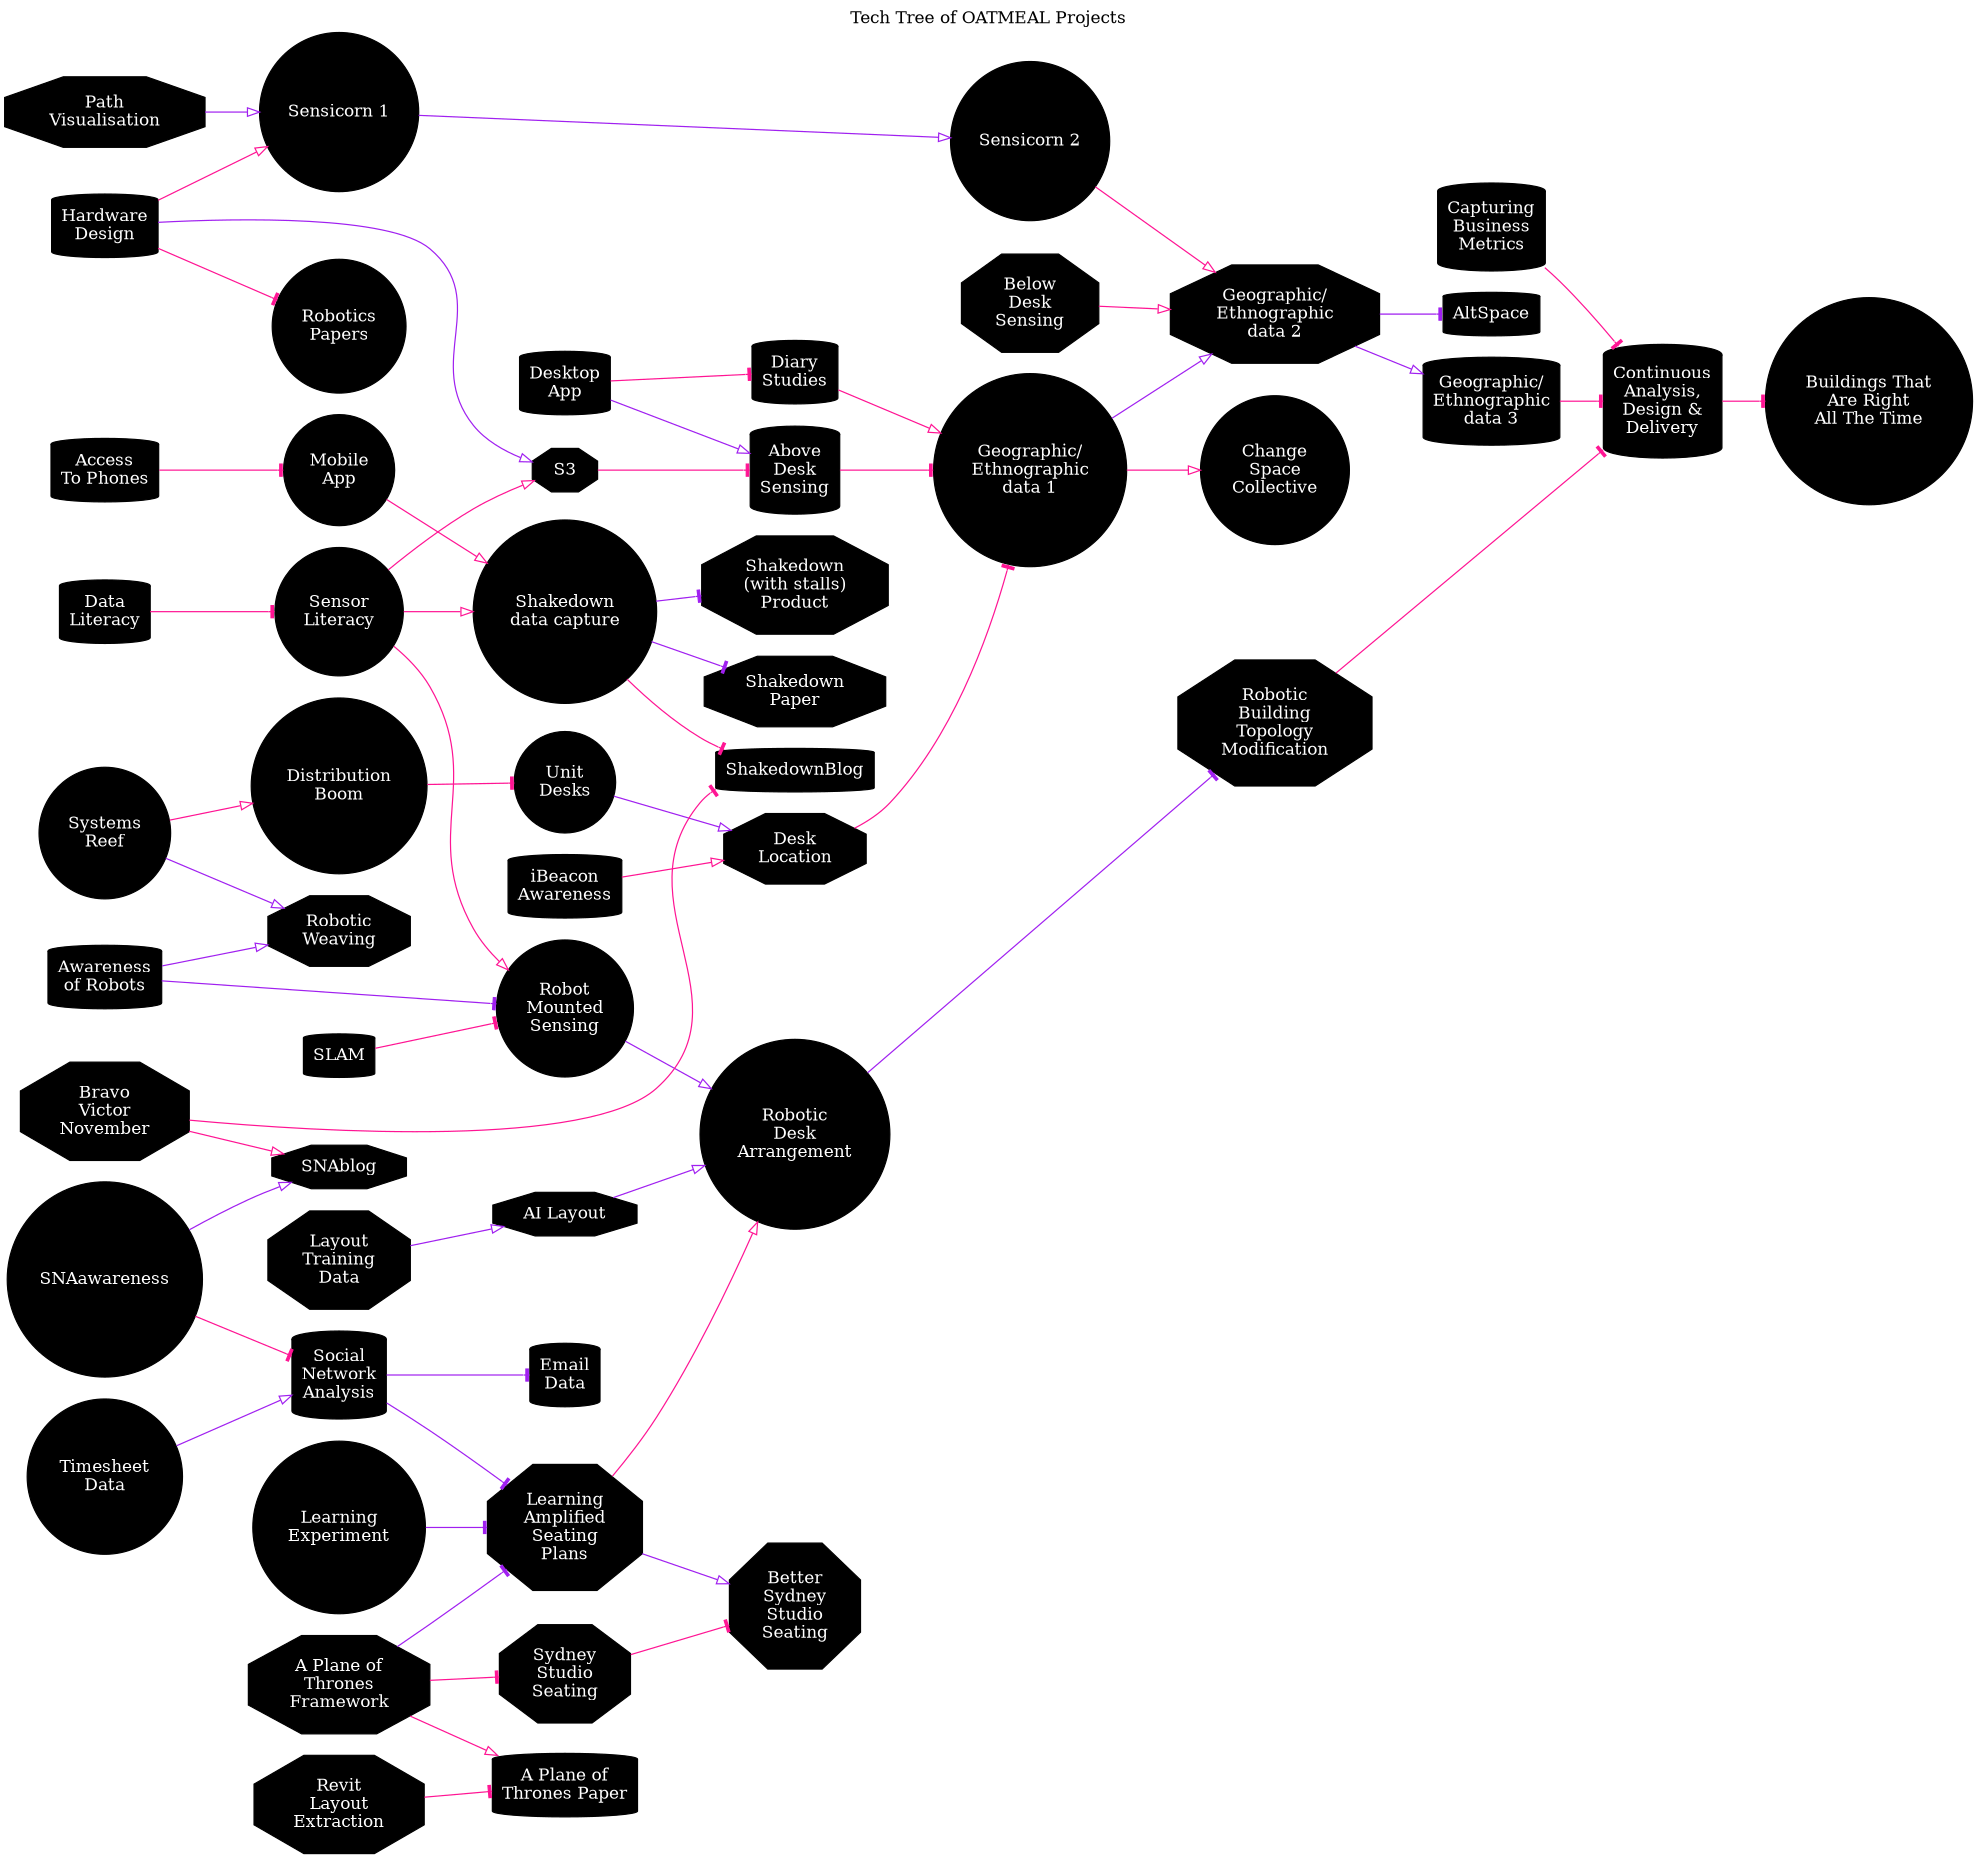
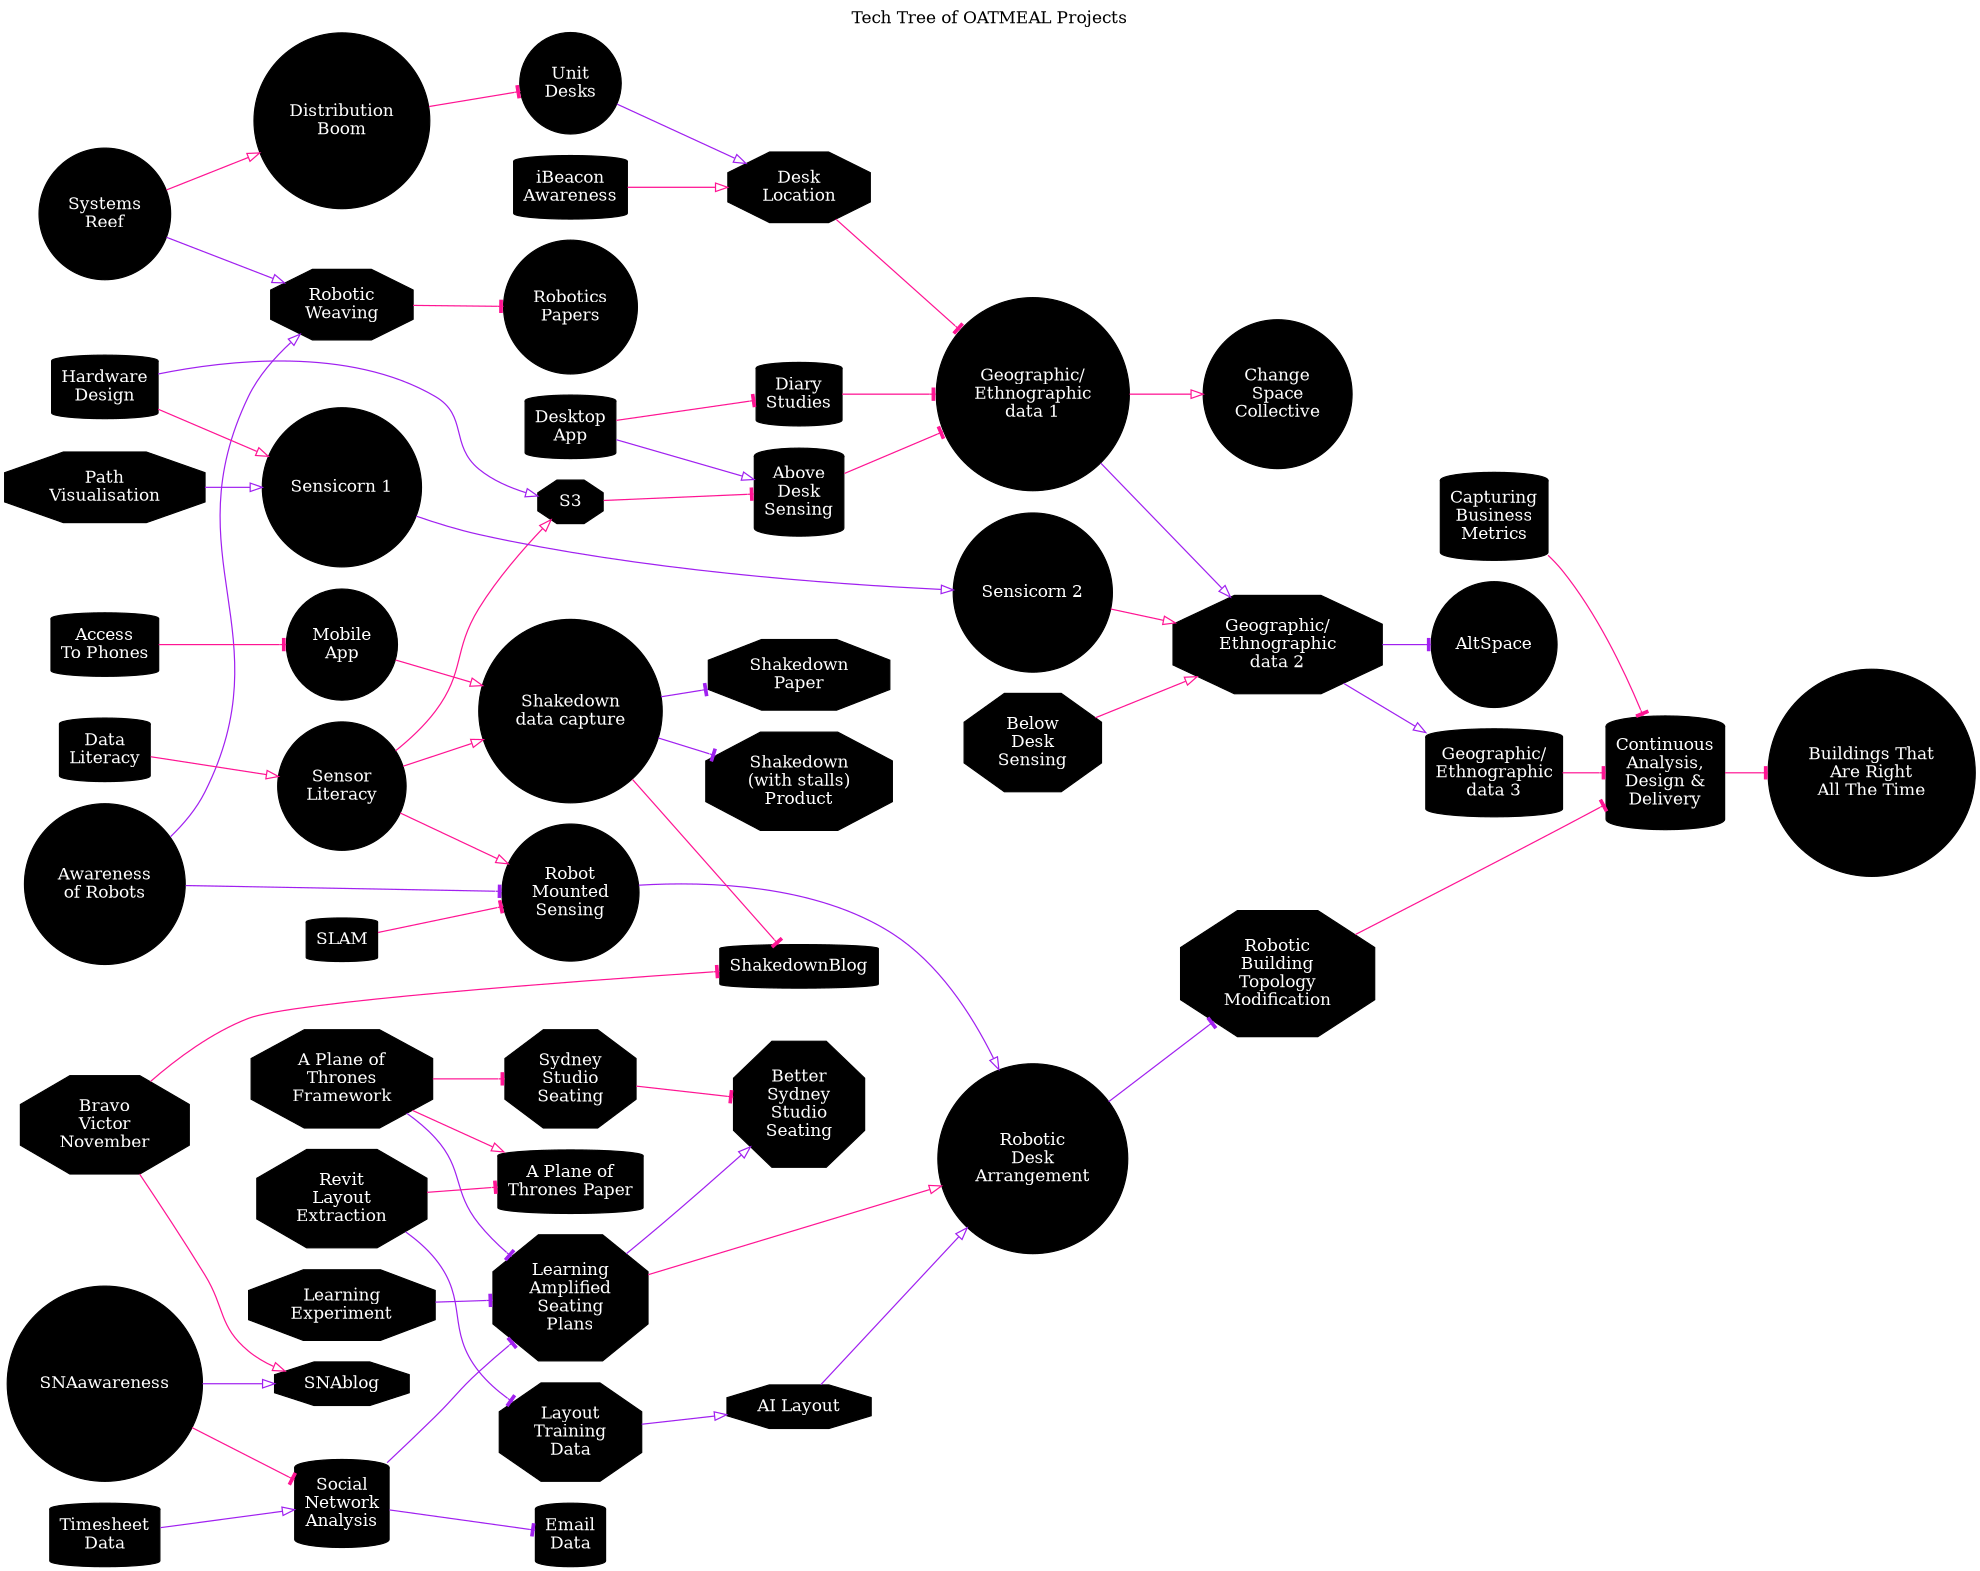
edge "Hardware Design" -> "Robotics Papers": now "Robotic Weaving" -> "Robotics Papers"
node "AltSpace": shape cylinder -> circle
edge "Diary Studies" -> "Geographic/ Ethnographic data 1": arrowhead onormal -> tee
edge "Data Literacy" -> "Sensor Literacy": arrowhead tee -> onormal
node "Awareness of Robots": shape cylinder -> circle
edge "Revit Layout Extraction" -> "Layout Training Data": added
node "Timesheet Data": shape circle -> cylinder
node "Learning Experiment": shape circle -> octagon
